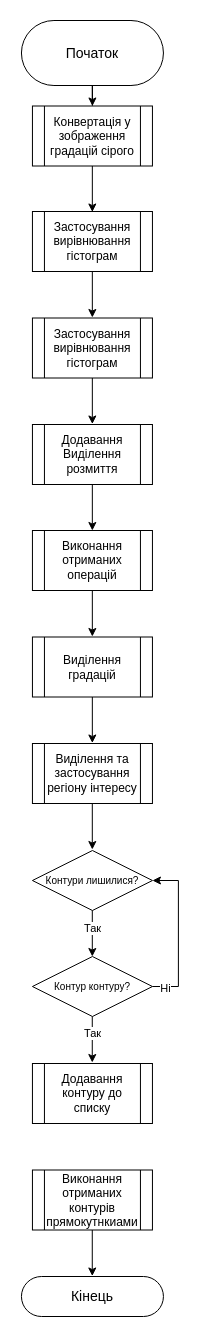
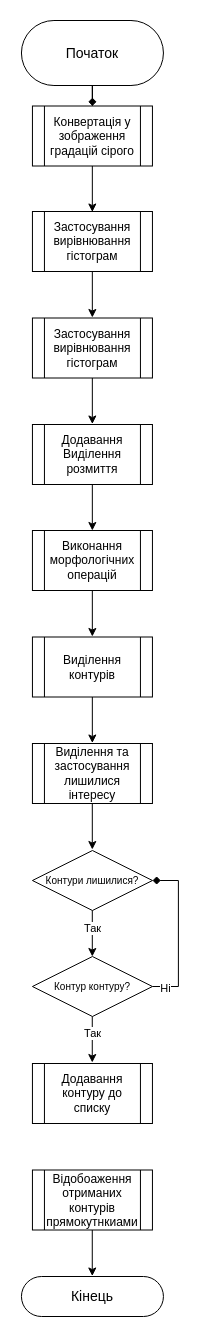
edge "Початок" -> "Конвертація у зображення градацій сірого": arrowhead classic -> diamond
node "Виконання отриманих операцій": label "Виконання отриманих операцій" -> "Виконання морфологічних операцій"
node "Виділення градацій": label "Виділення градацій" -> "Виділення контурів"
node "Виділення та застосування регіону інтересу": label "Виділення та застосування регіону інтересу" -> "Виділення та застосування лишилися інтересу"
edge "Контур контуру?" -> "Контури лишилися?": arrowhead classic -> diamond
node "Виконання отриманих контурів прямокутнкиами": label "Виконання отриманих контурів прямокутнкиами" -> "Відобоаження отриманих контурів прямокутнкиами"
